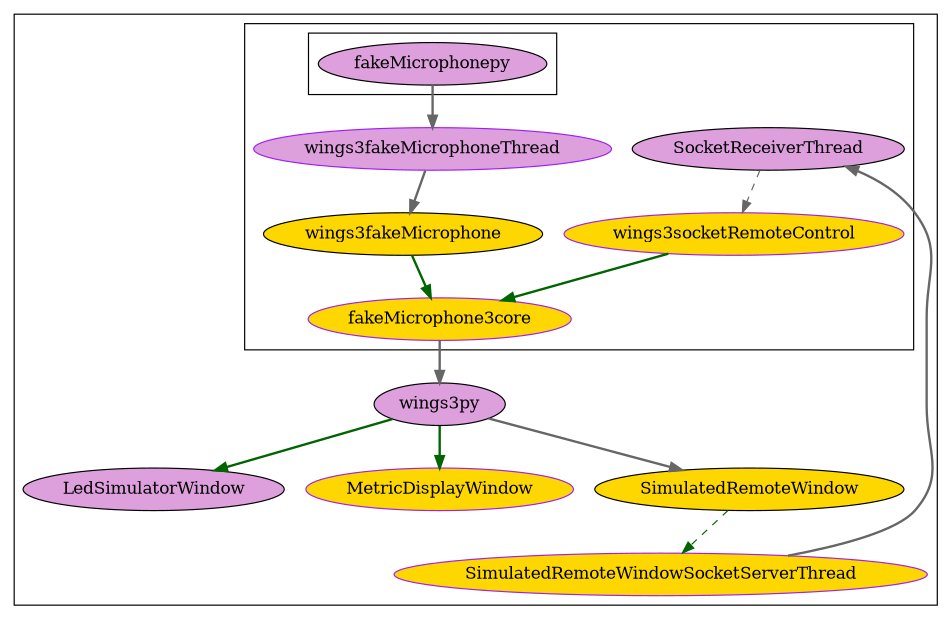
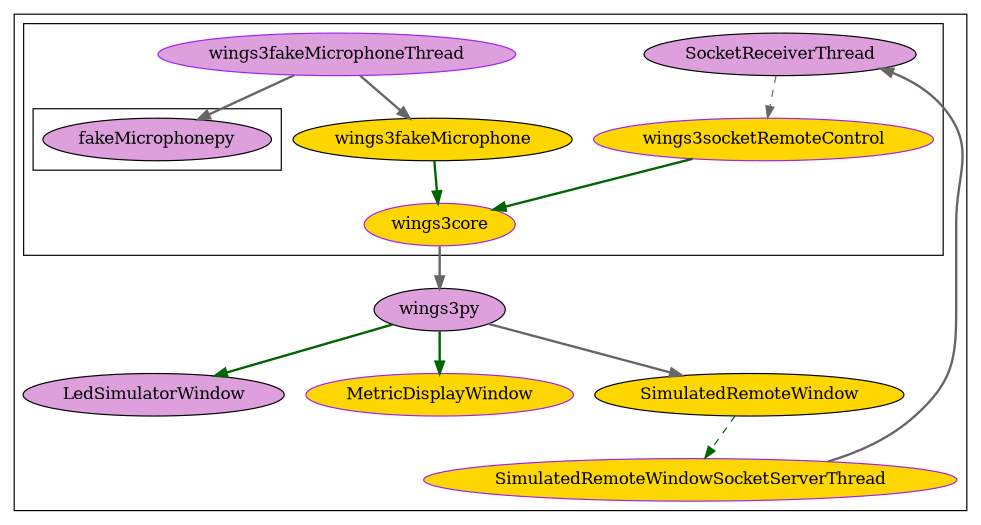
edge "fakeMicrophonepy" -> "wings3fakeMicrophoneThread": reversed
node "fakeMicrophone3core": label "fakeMicrophone3core" -> "wings3core"
